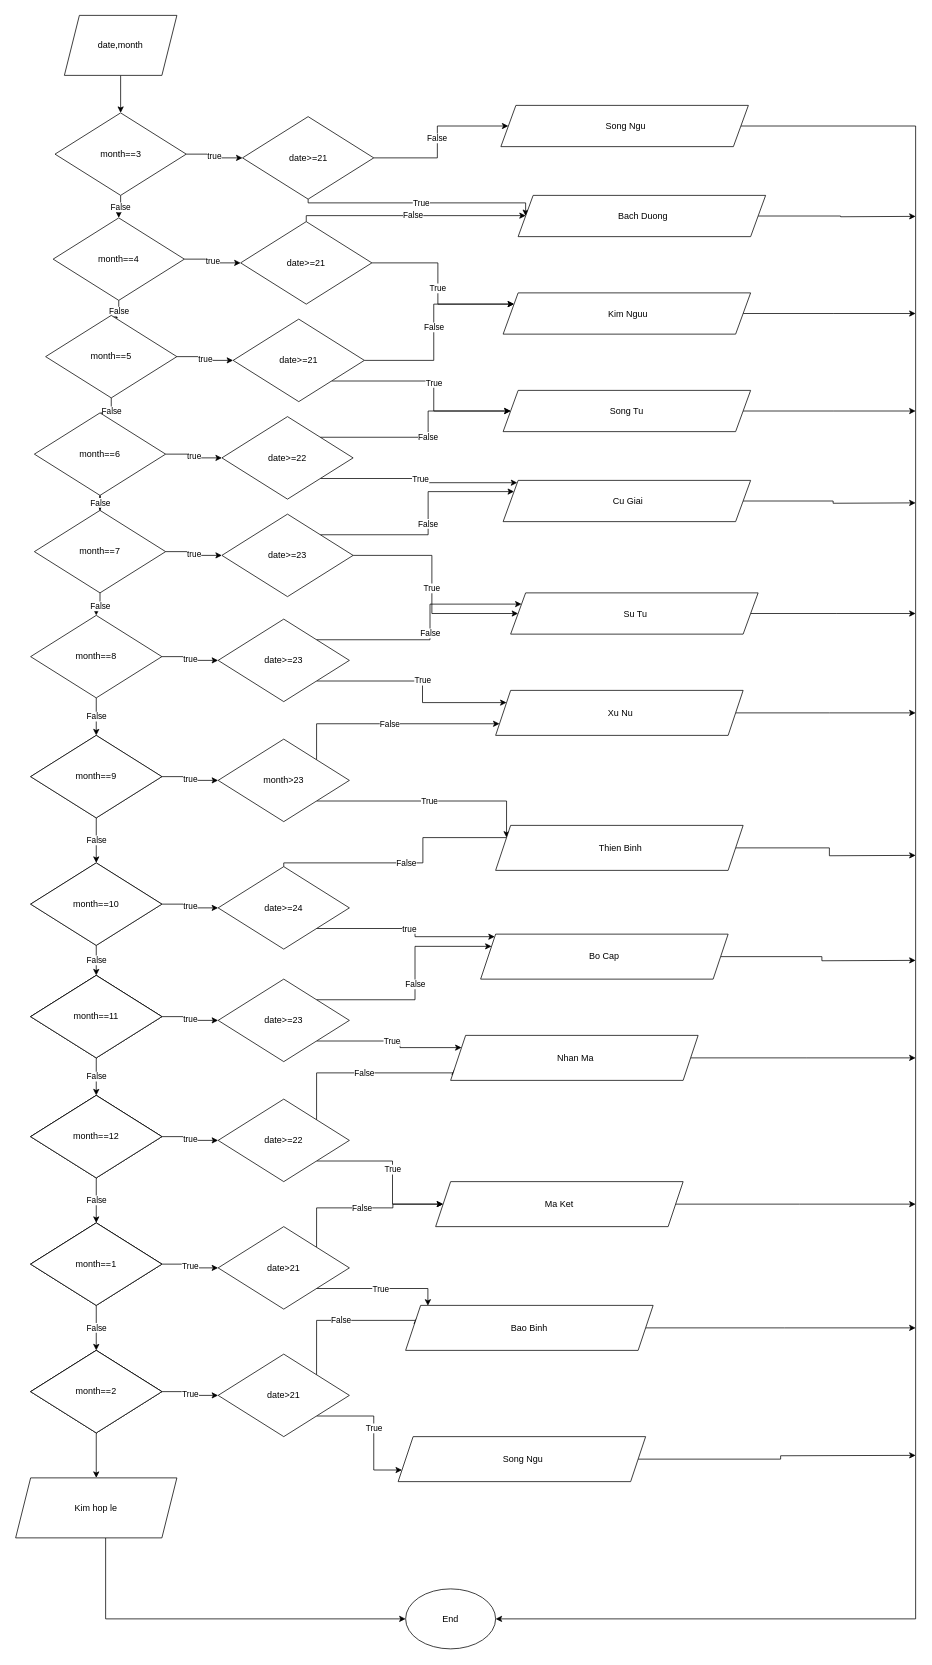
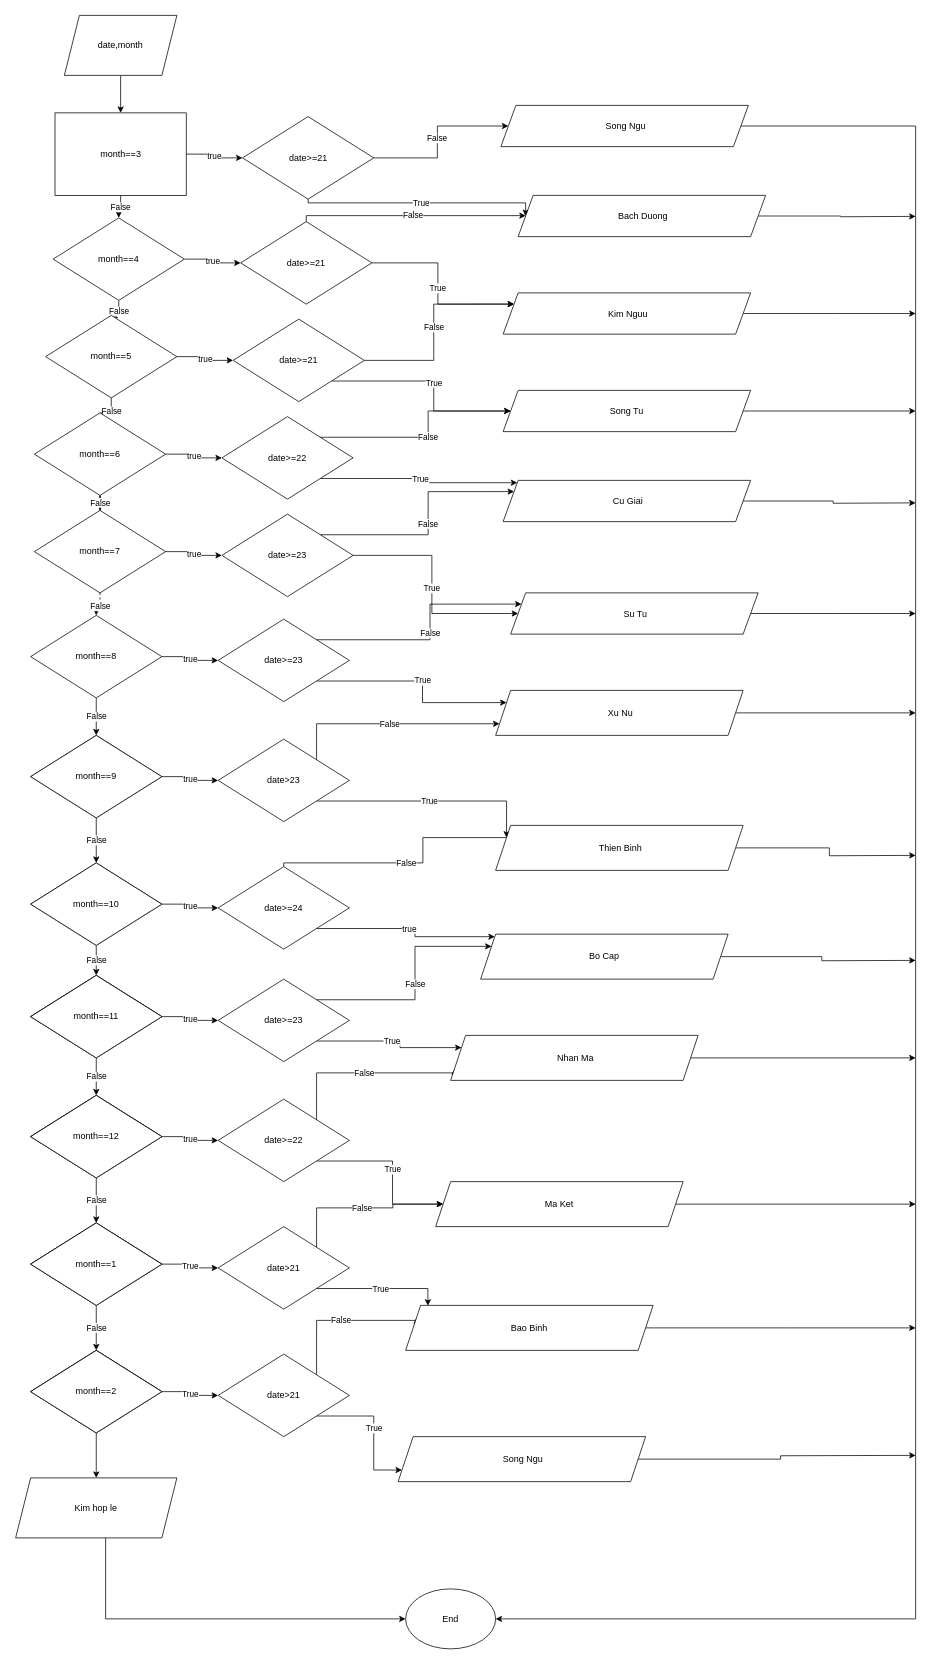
node "month==3": shape diamond -> rectangle
edge "month==7" -> "month==8": style solid -> dashed
node "month>23": label "month>23" -> "date>23"
